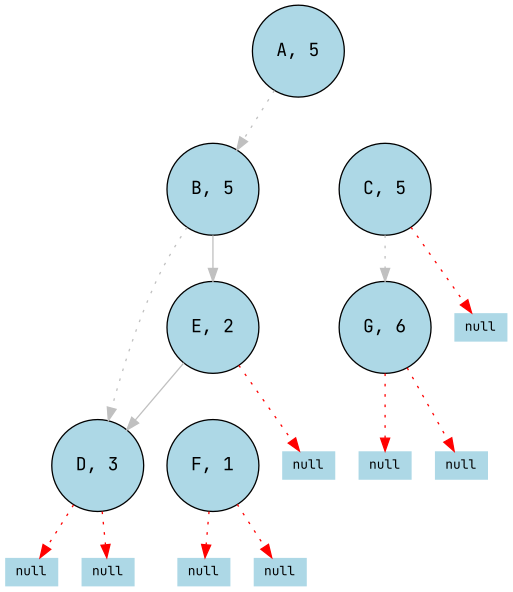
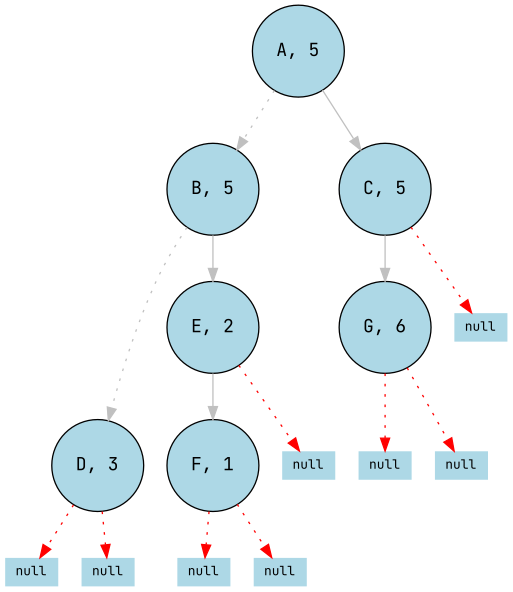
edge "A, 5" -> "C, 5": added
edge "C, 5" -> "G, 6": style dotted -> solid
edge "E, 2" -> "D, 3": now "E, 2" -> "F, 1"
